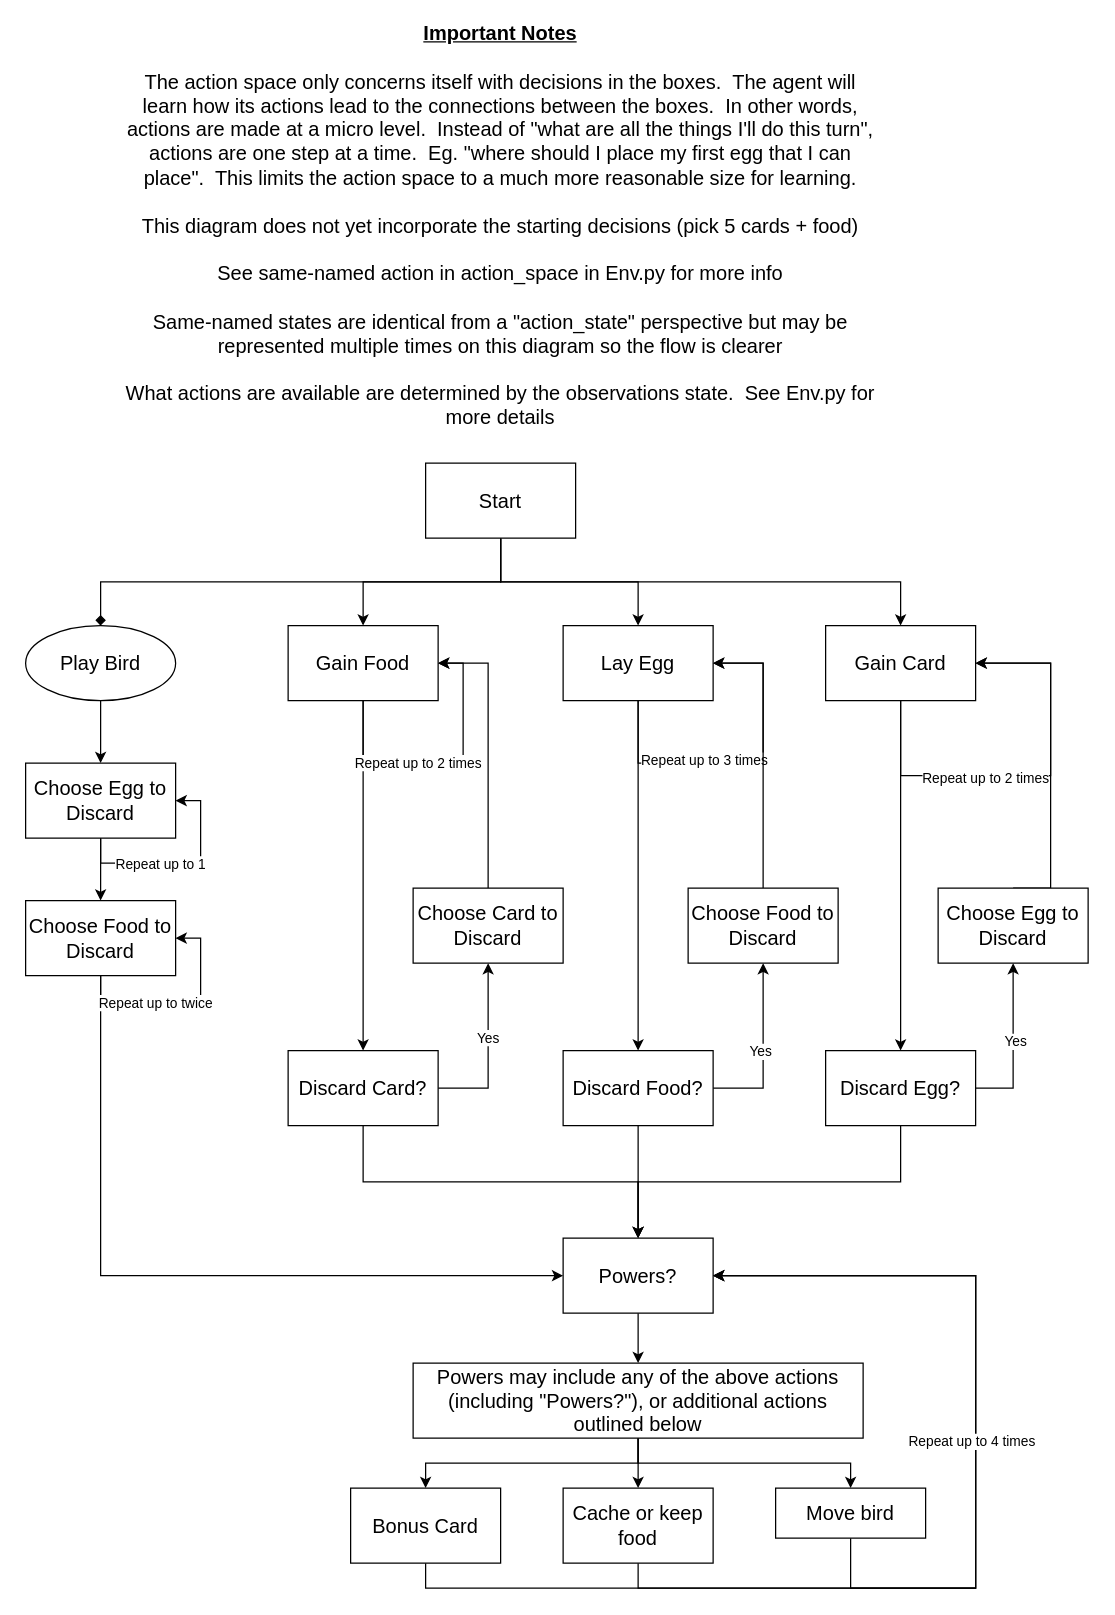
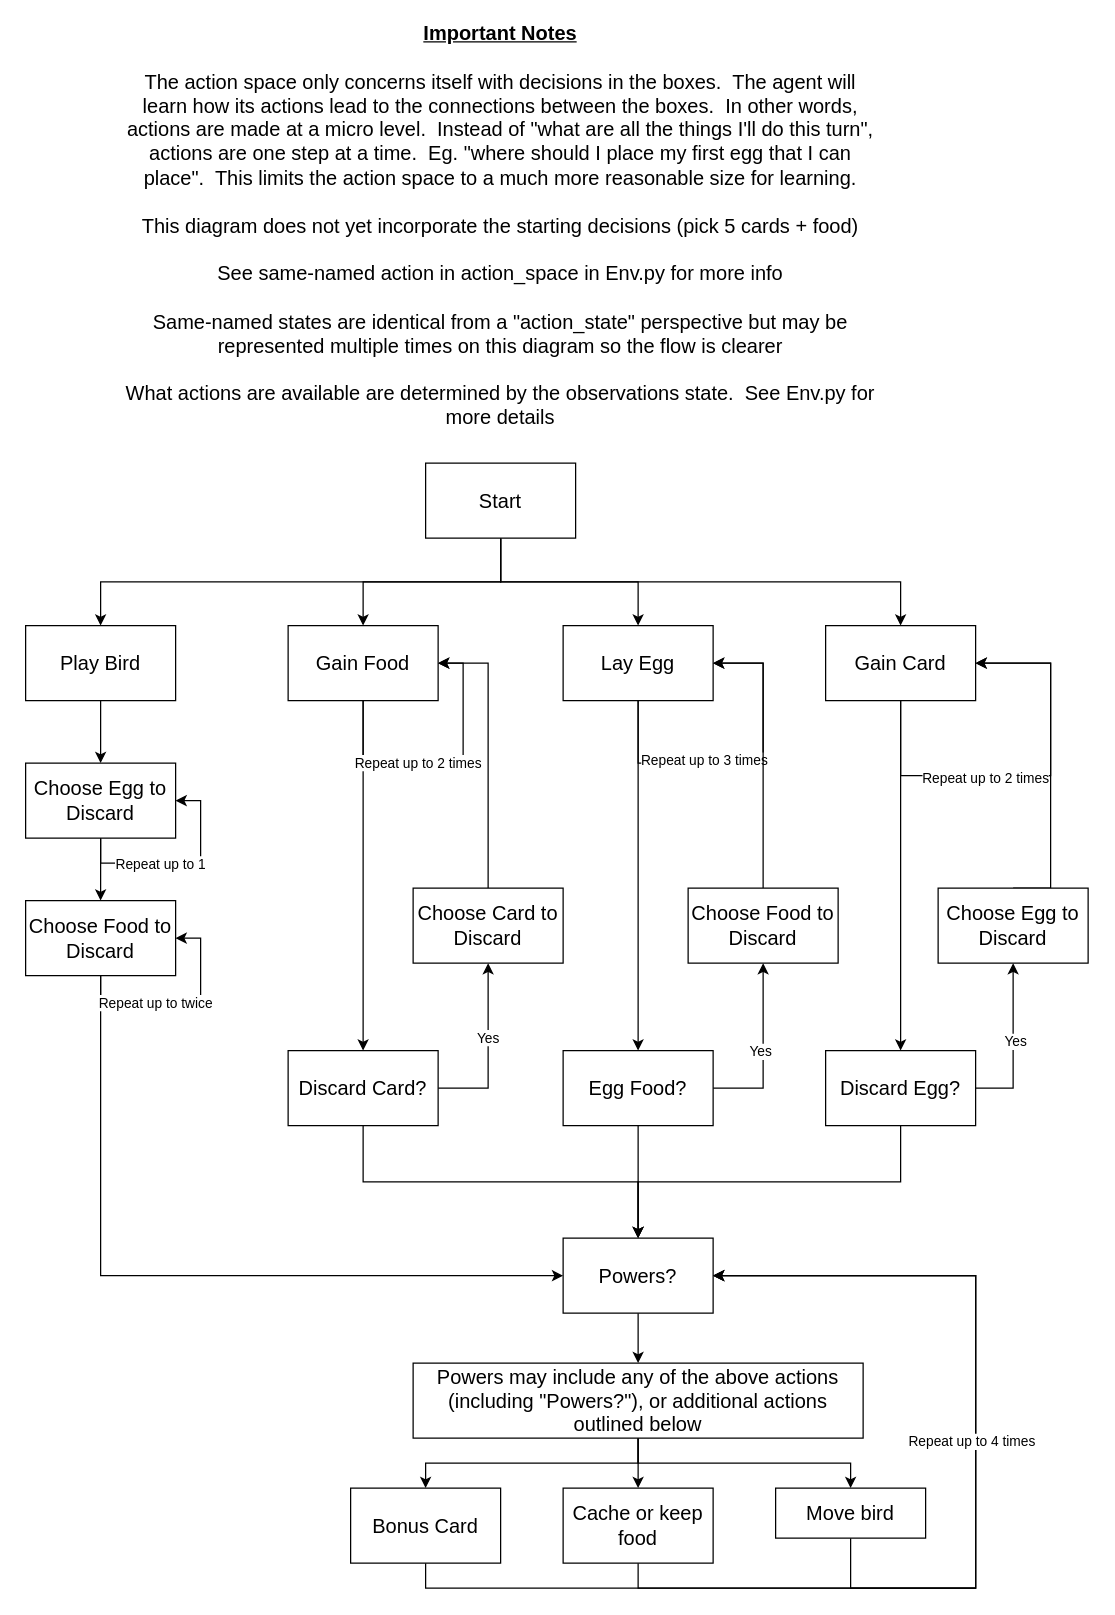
edge "Start" -> "Play Bird": arrowhead diamond -> classic
node "Play Bird": shape ellipse -> rectangle
node "Discard Food?": label "Discard Food?" -> "Egg Food?"
